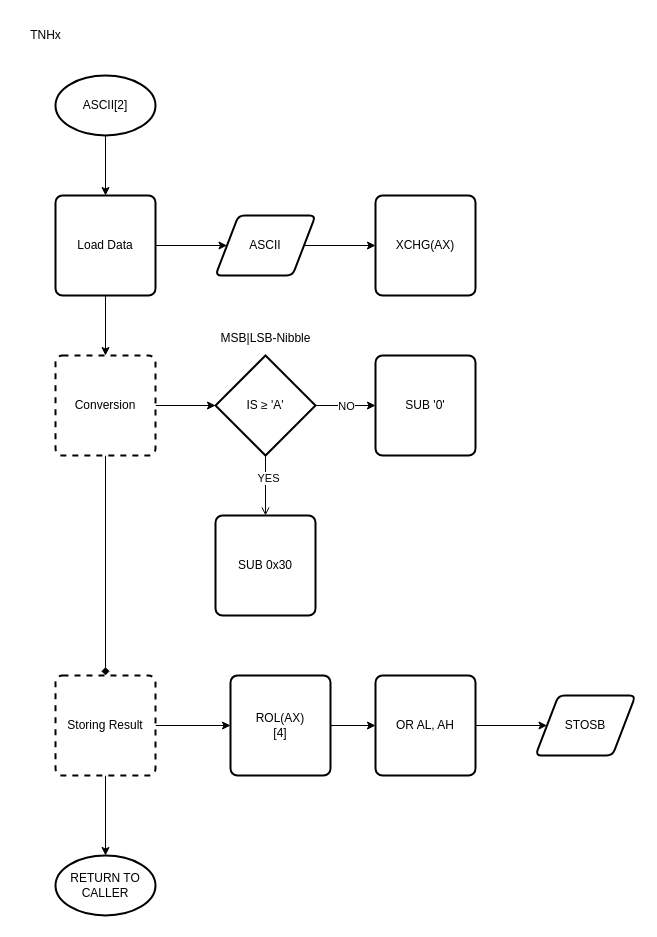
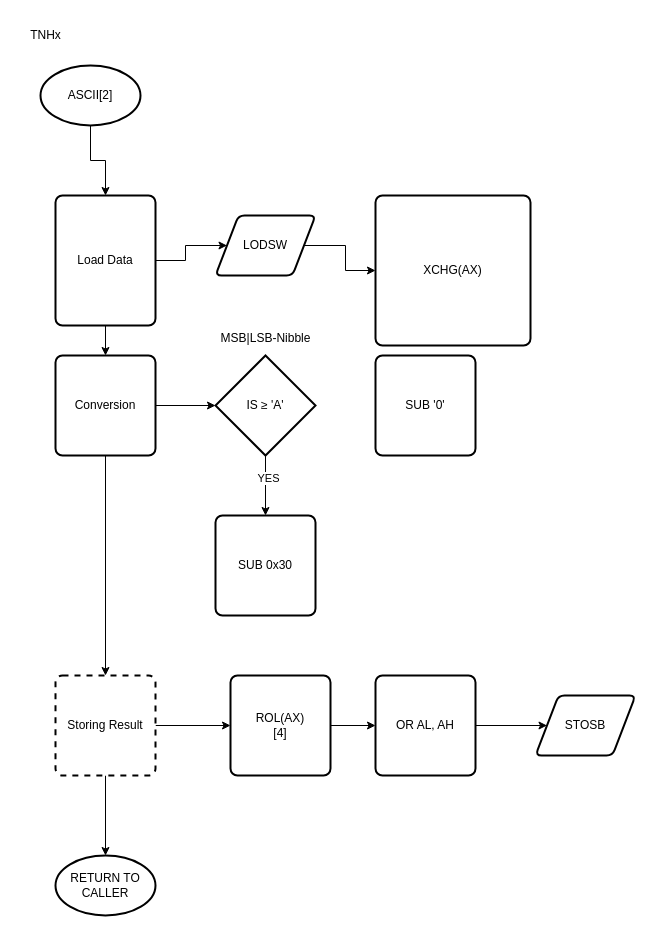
node "ASCII[2]": moved (106, 106) -> (91, 96)
node "Load Data": size 100x100 -> 100x130
node "ASCII": label "ASCII" -> "LODSW"
node "XCHG(AX)": size 100x100 -> 155x150
node "Conversion": style dashed -> solid
edge "IS ≥ 'A'" -> "SUB '0'": removed, label "NO"
edge "IS ≥ 'A'" -> "SUB 0x30": arrowhead open -> classic
edge "Conversion" -> "Storing Result": arrowhead diamond -> classic
